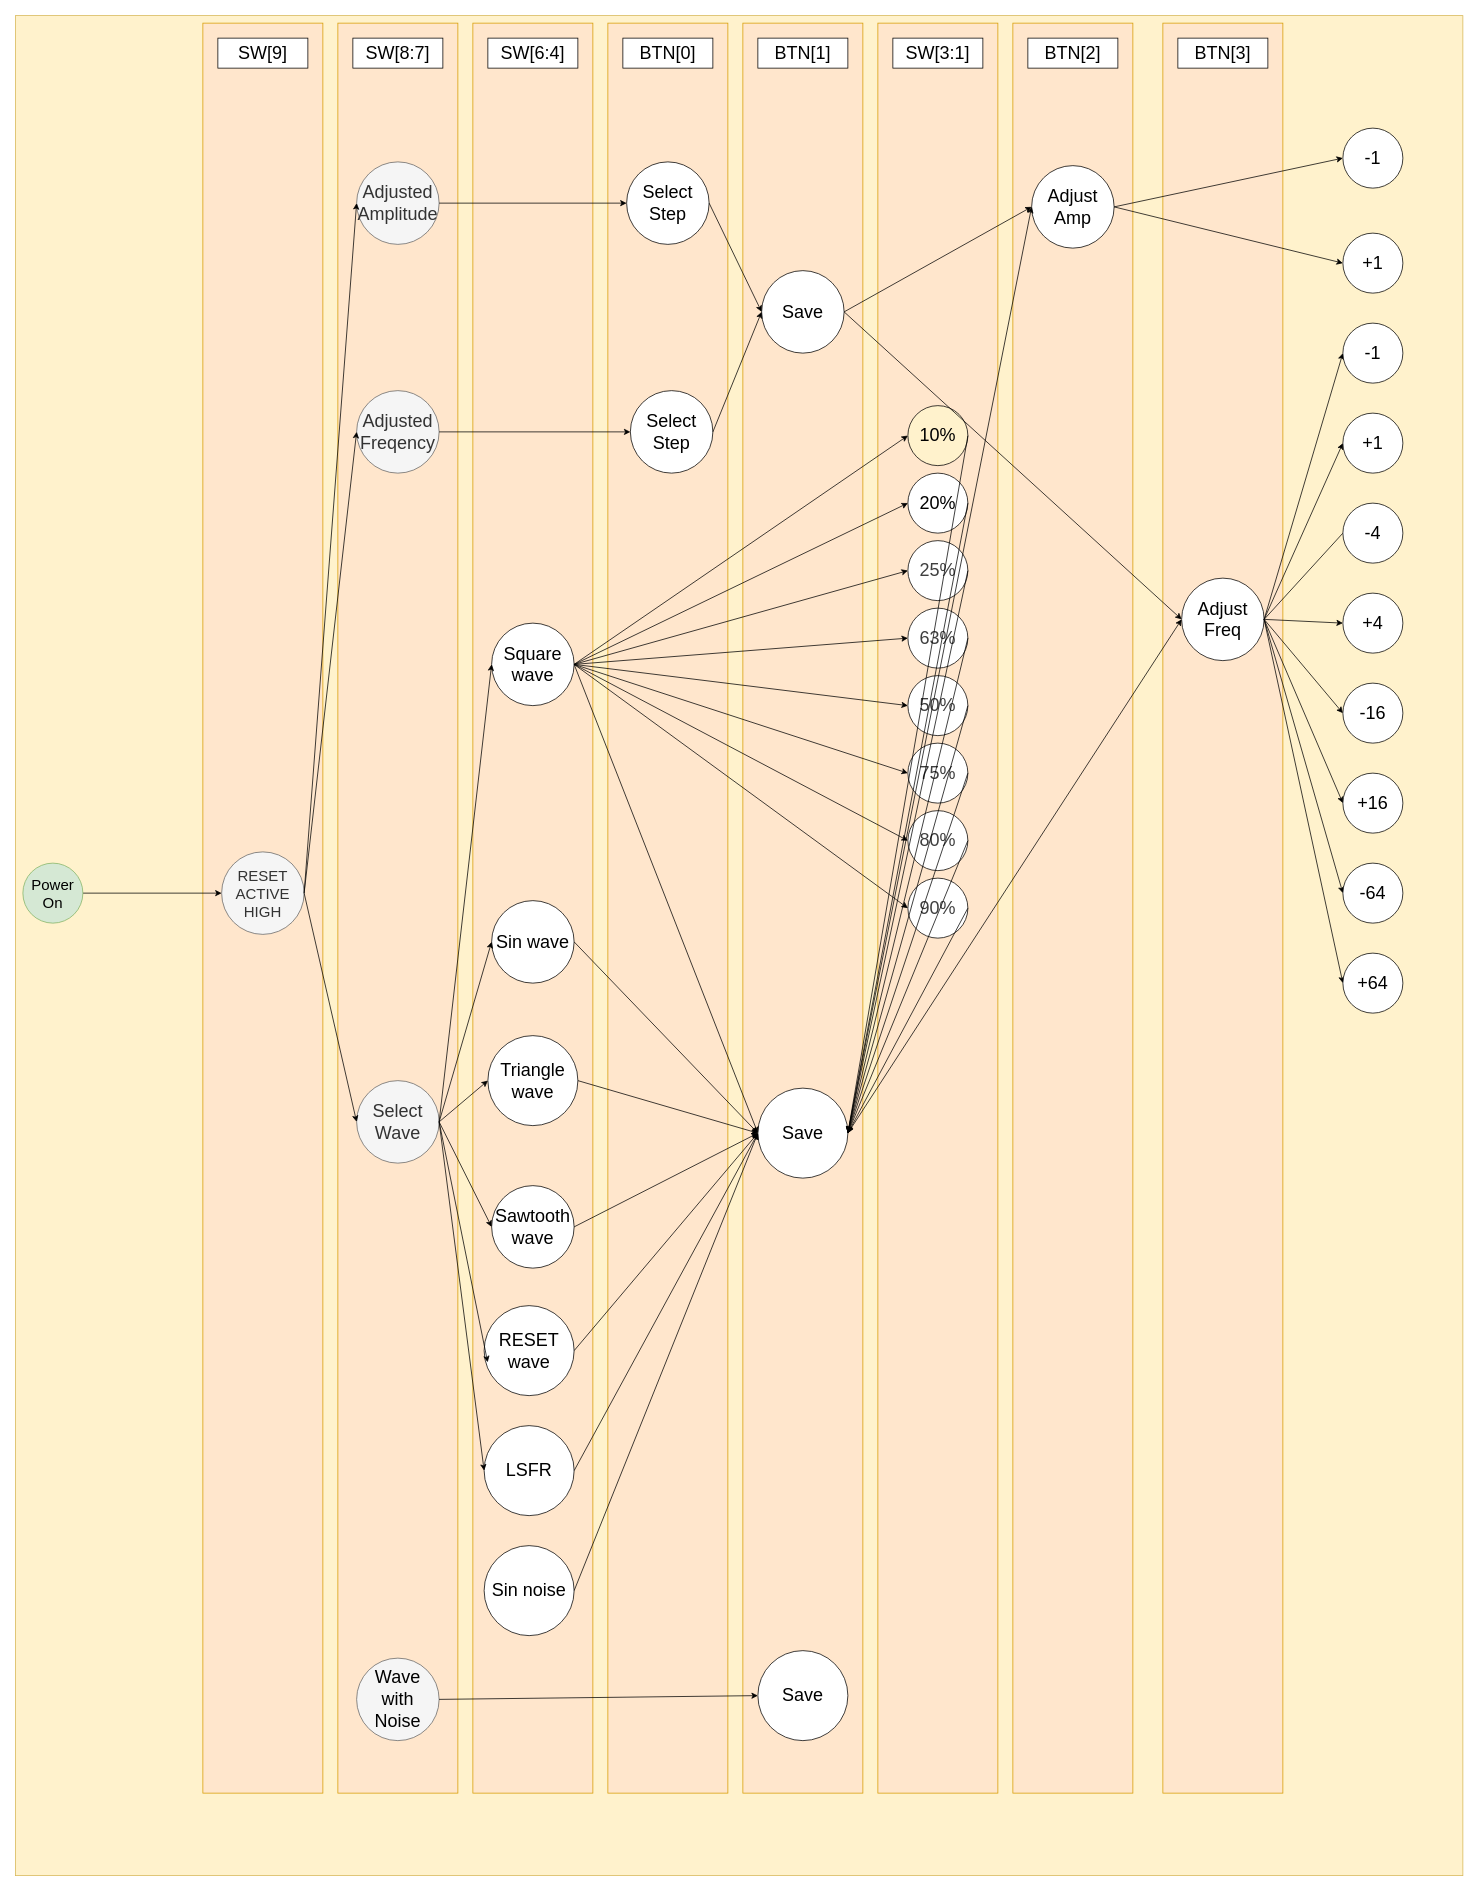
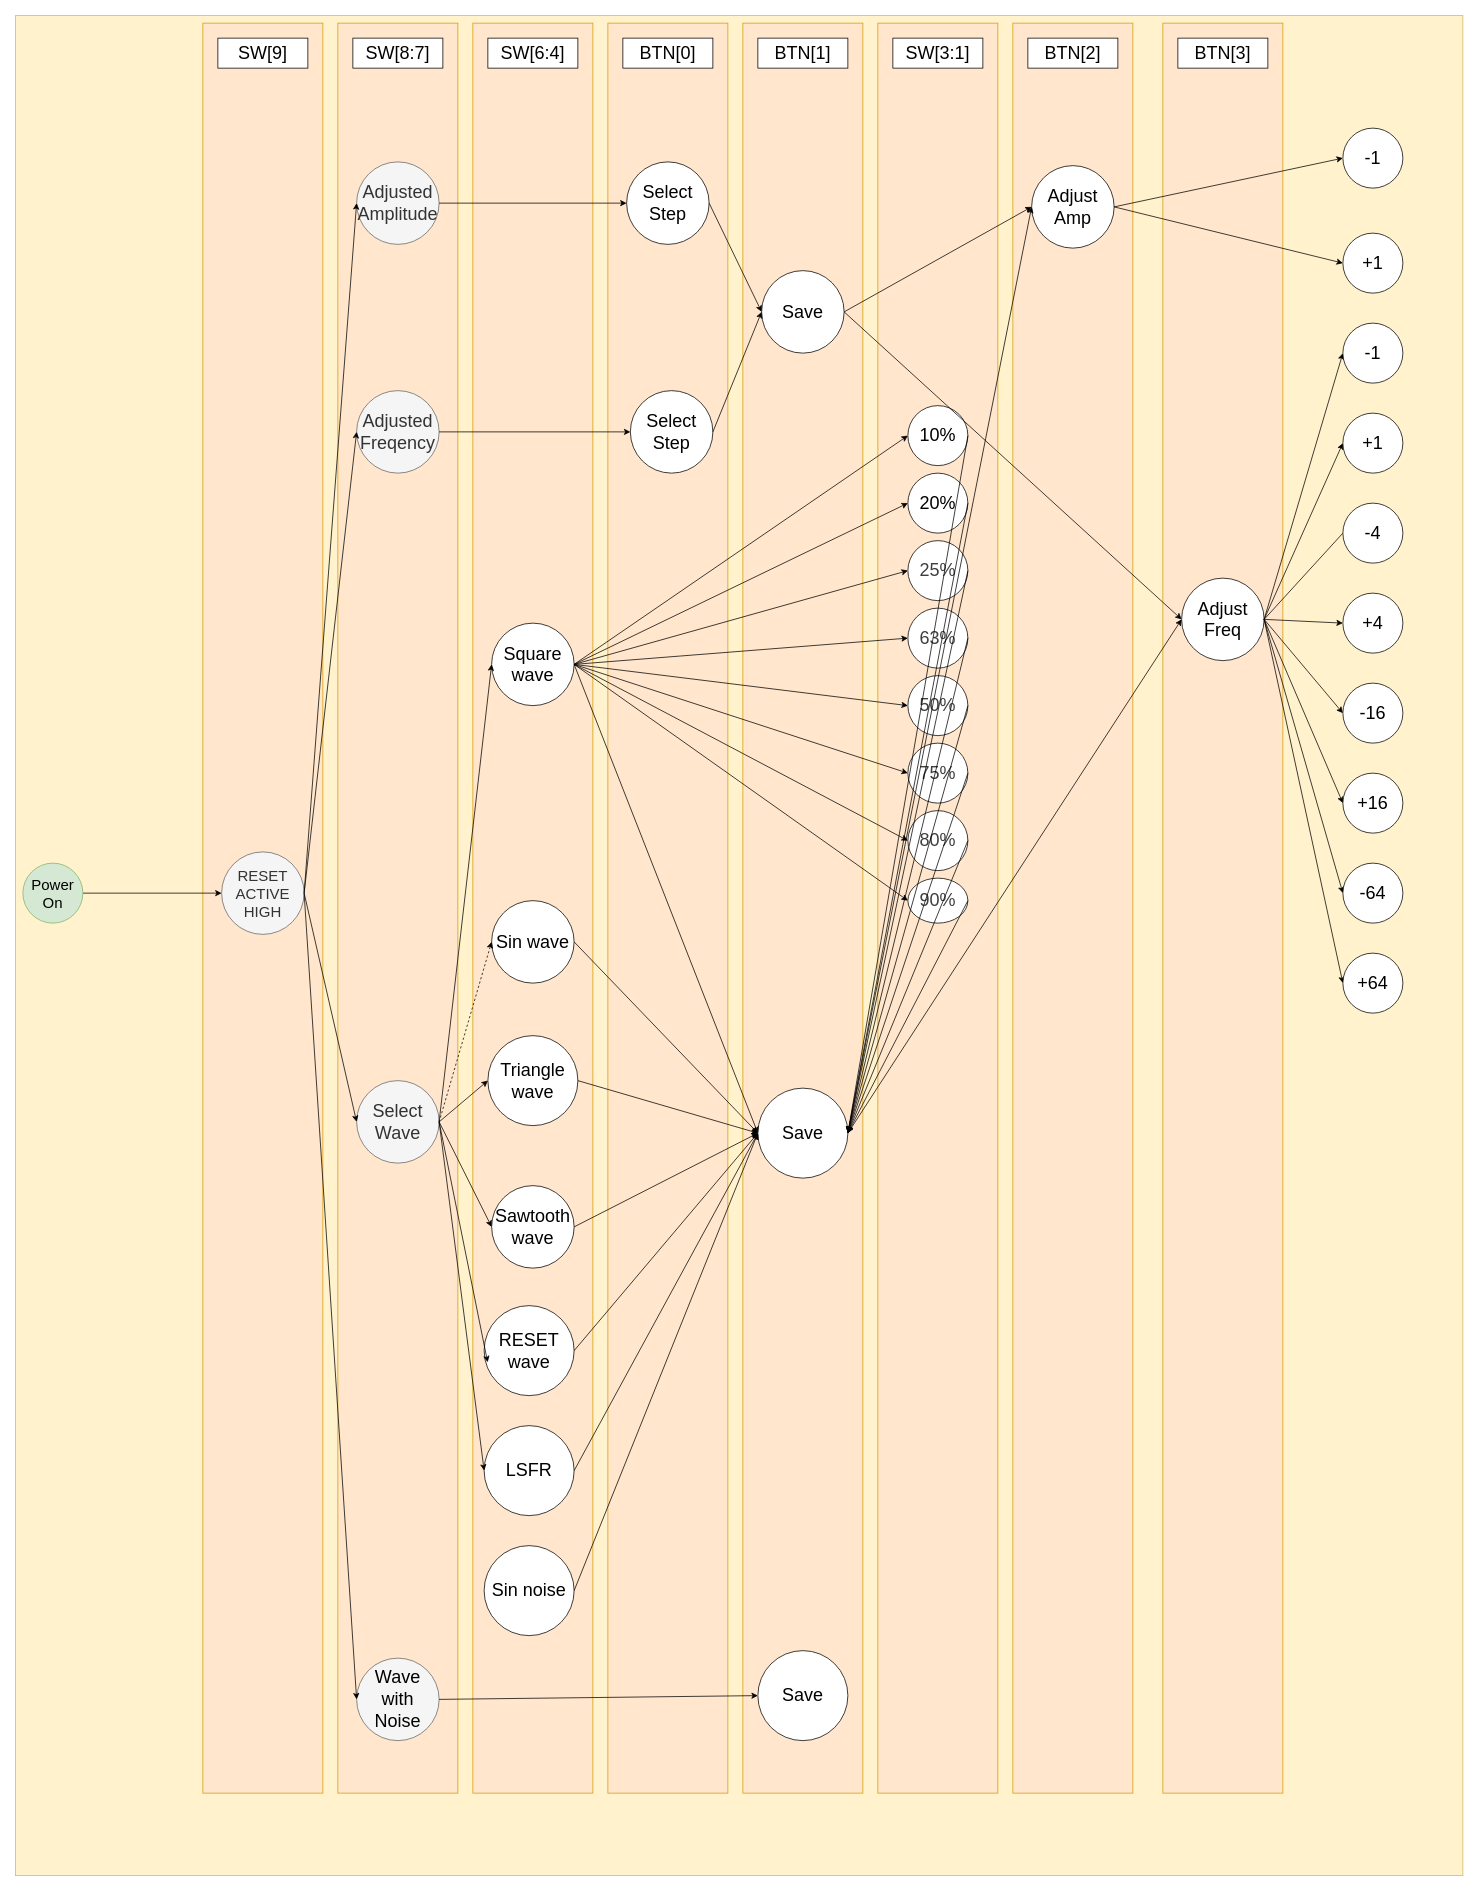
node "10%": fillcolor #fff2cc -> #ffffff
node "90%": size 60x60 -> 60x45
edge "Select Wave" -> "Sin wave": style solid -> dashed
edge "RESET ACTIVE HIGH" -> "Wave with Noise": added
